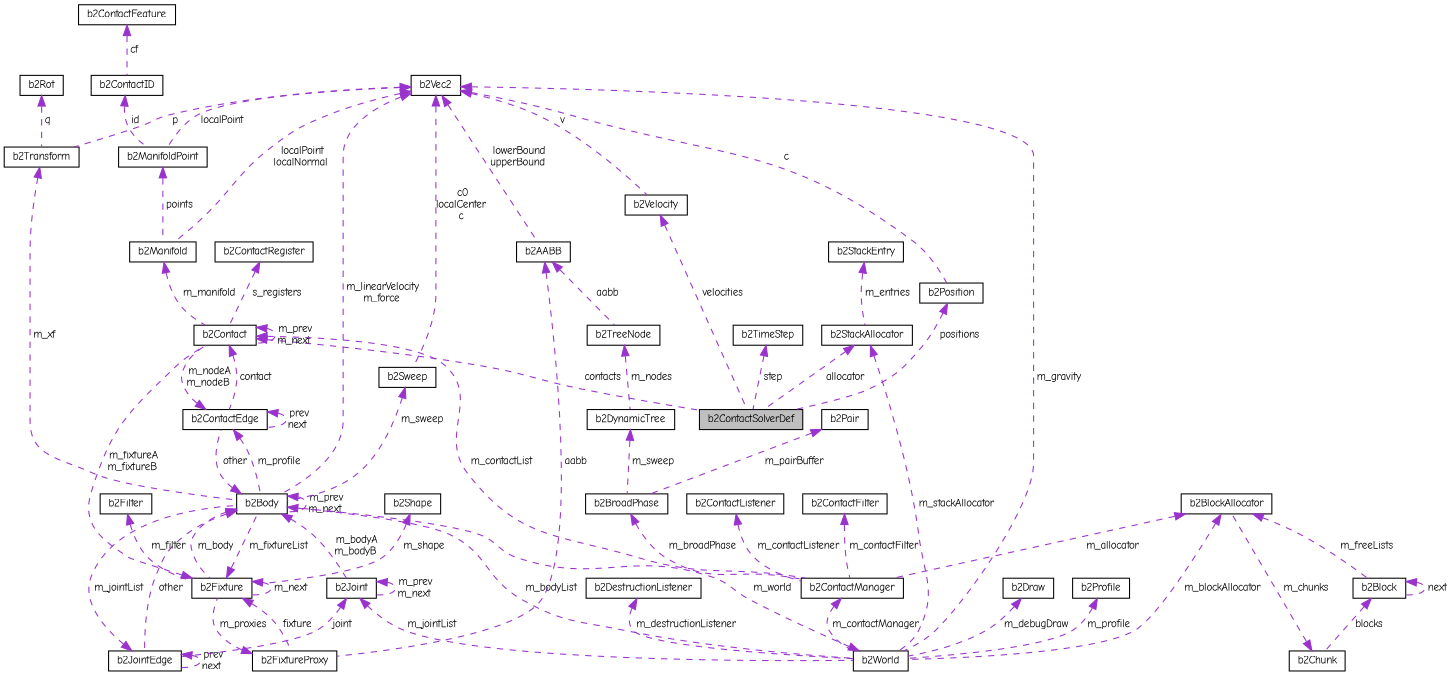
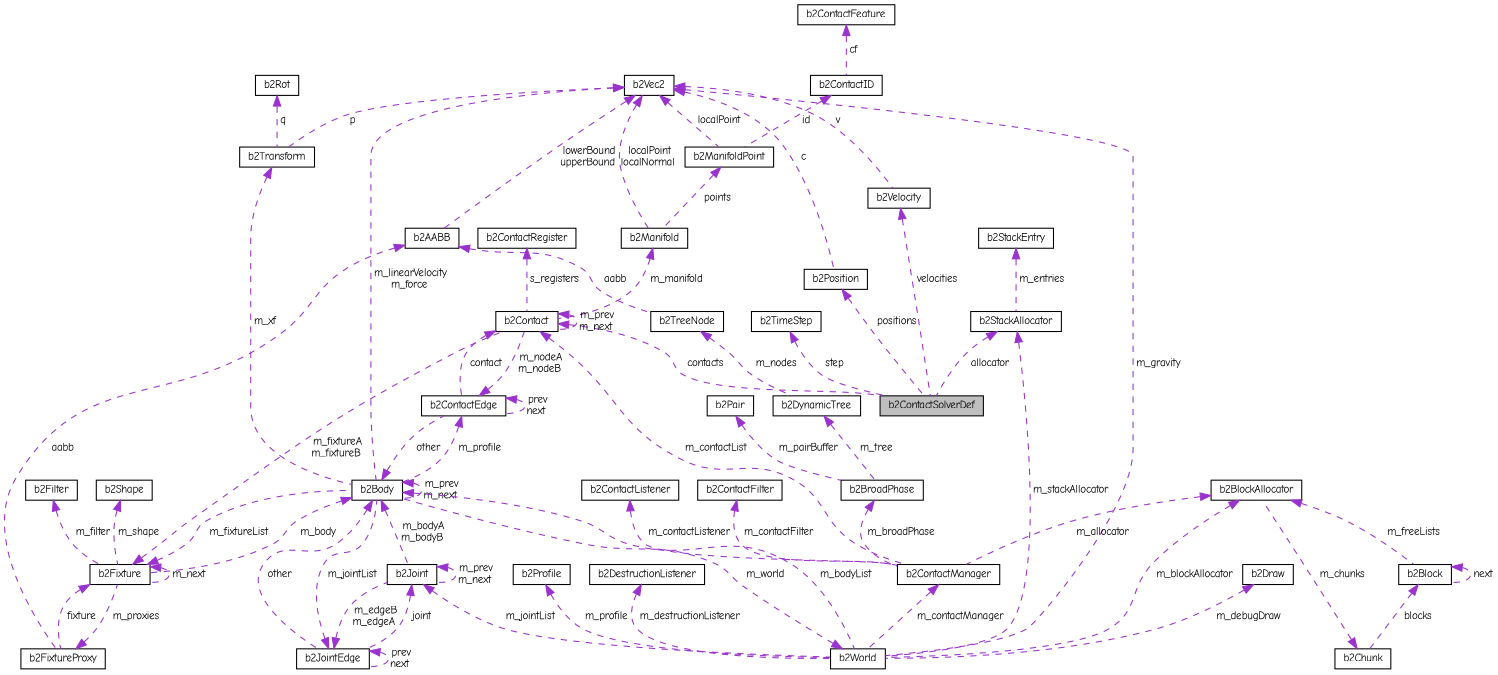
node "b2Sweep": removed
edge "b2BroadPhase" -> "b2DynamicTree": label " m_sweep" -> " m_tree"
edge "b2Joint" -> "b2JointEdge": added, label "m_edgeB m_edgeA"
